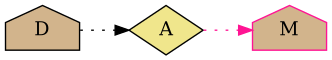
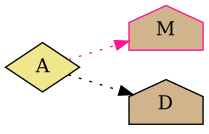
edge "D" -> "A": reversed
